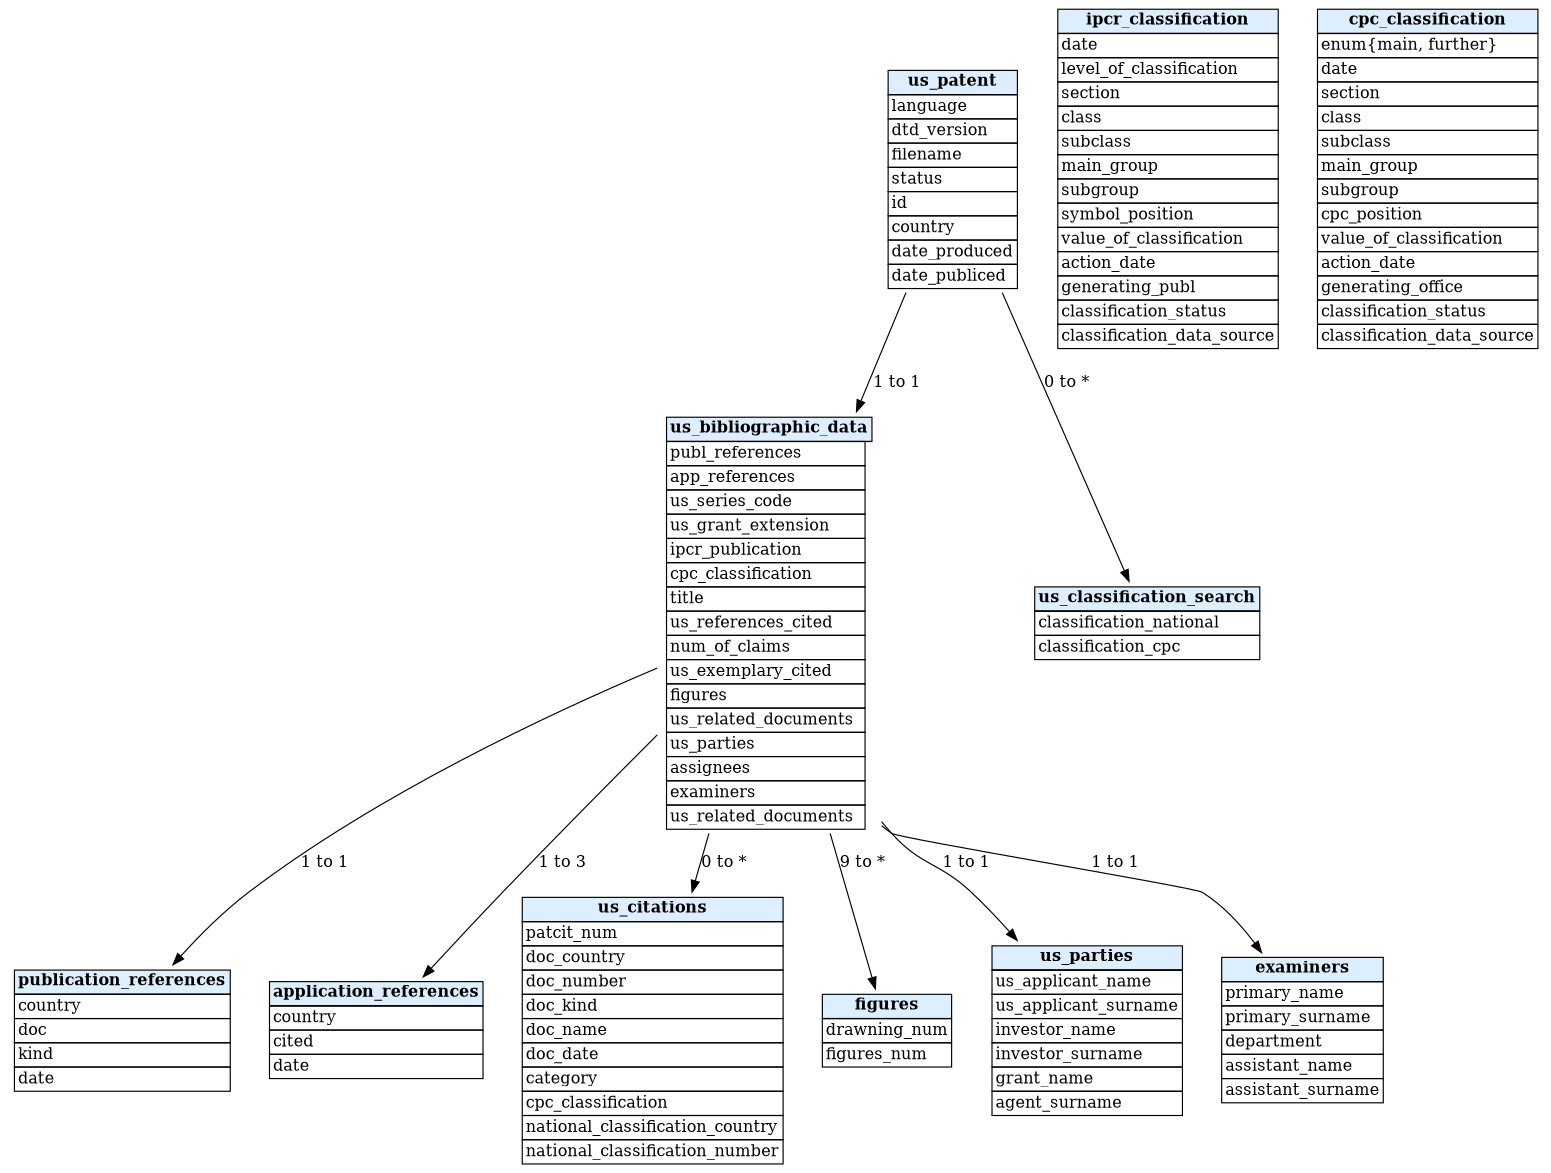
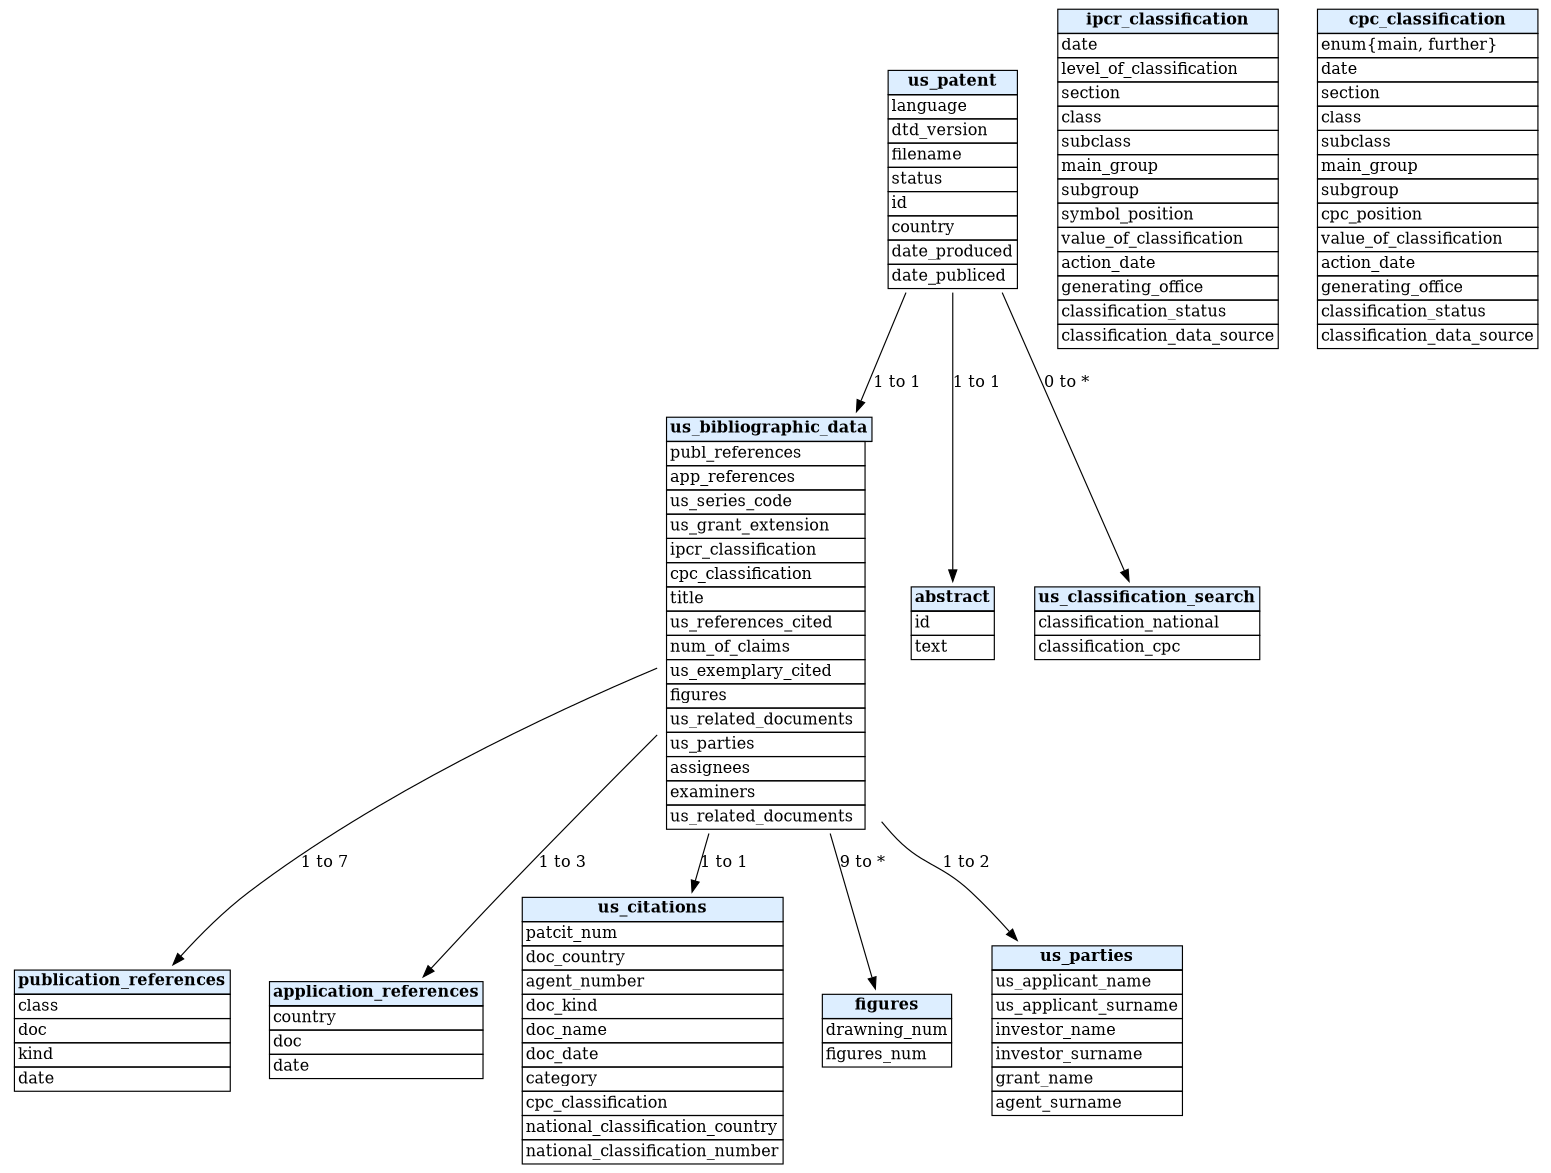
node "ipcr_classification": text "generating_publ" -> "generating_office"
node "us_bibliographic_data": text "ipcr_publication" -> "ipcr_classification"
node "abstract": added
edge "us_bibliographic_data" -> "publication_references": label "1 to 1" -> "1 to 7"
edge "us_bibliographic_data" -> "us_citations": label "0 to *" -> "1 to 1"
edge "us_bibliographic_data" -> "us_parties": label "1 to 1" -> "1 to 2"
node "us_citations": text "doc_number" -> "agent_number"
node "publication_references": text "country" -> "class"
node "examiners": removed
node "application_references": text "cited" -> "doc"
